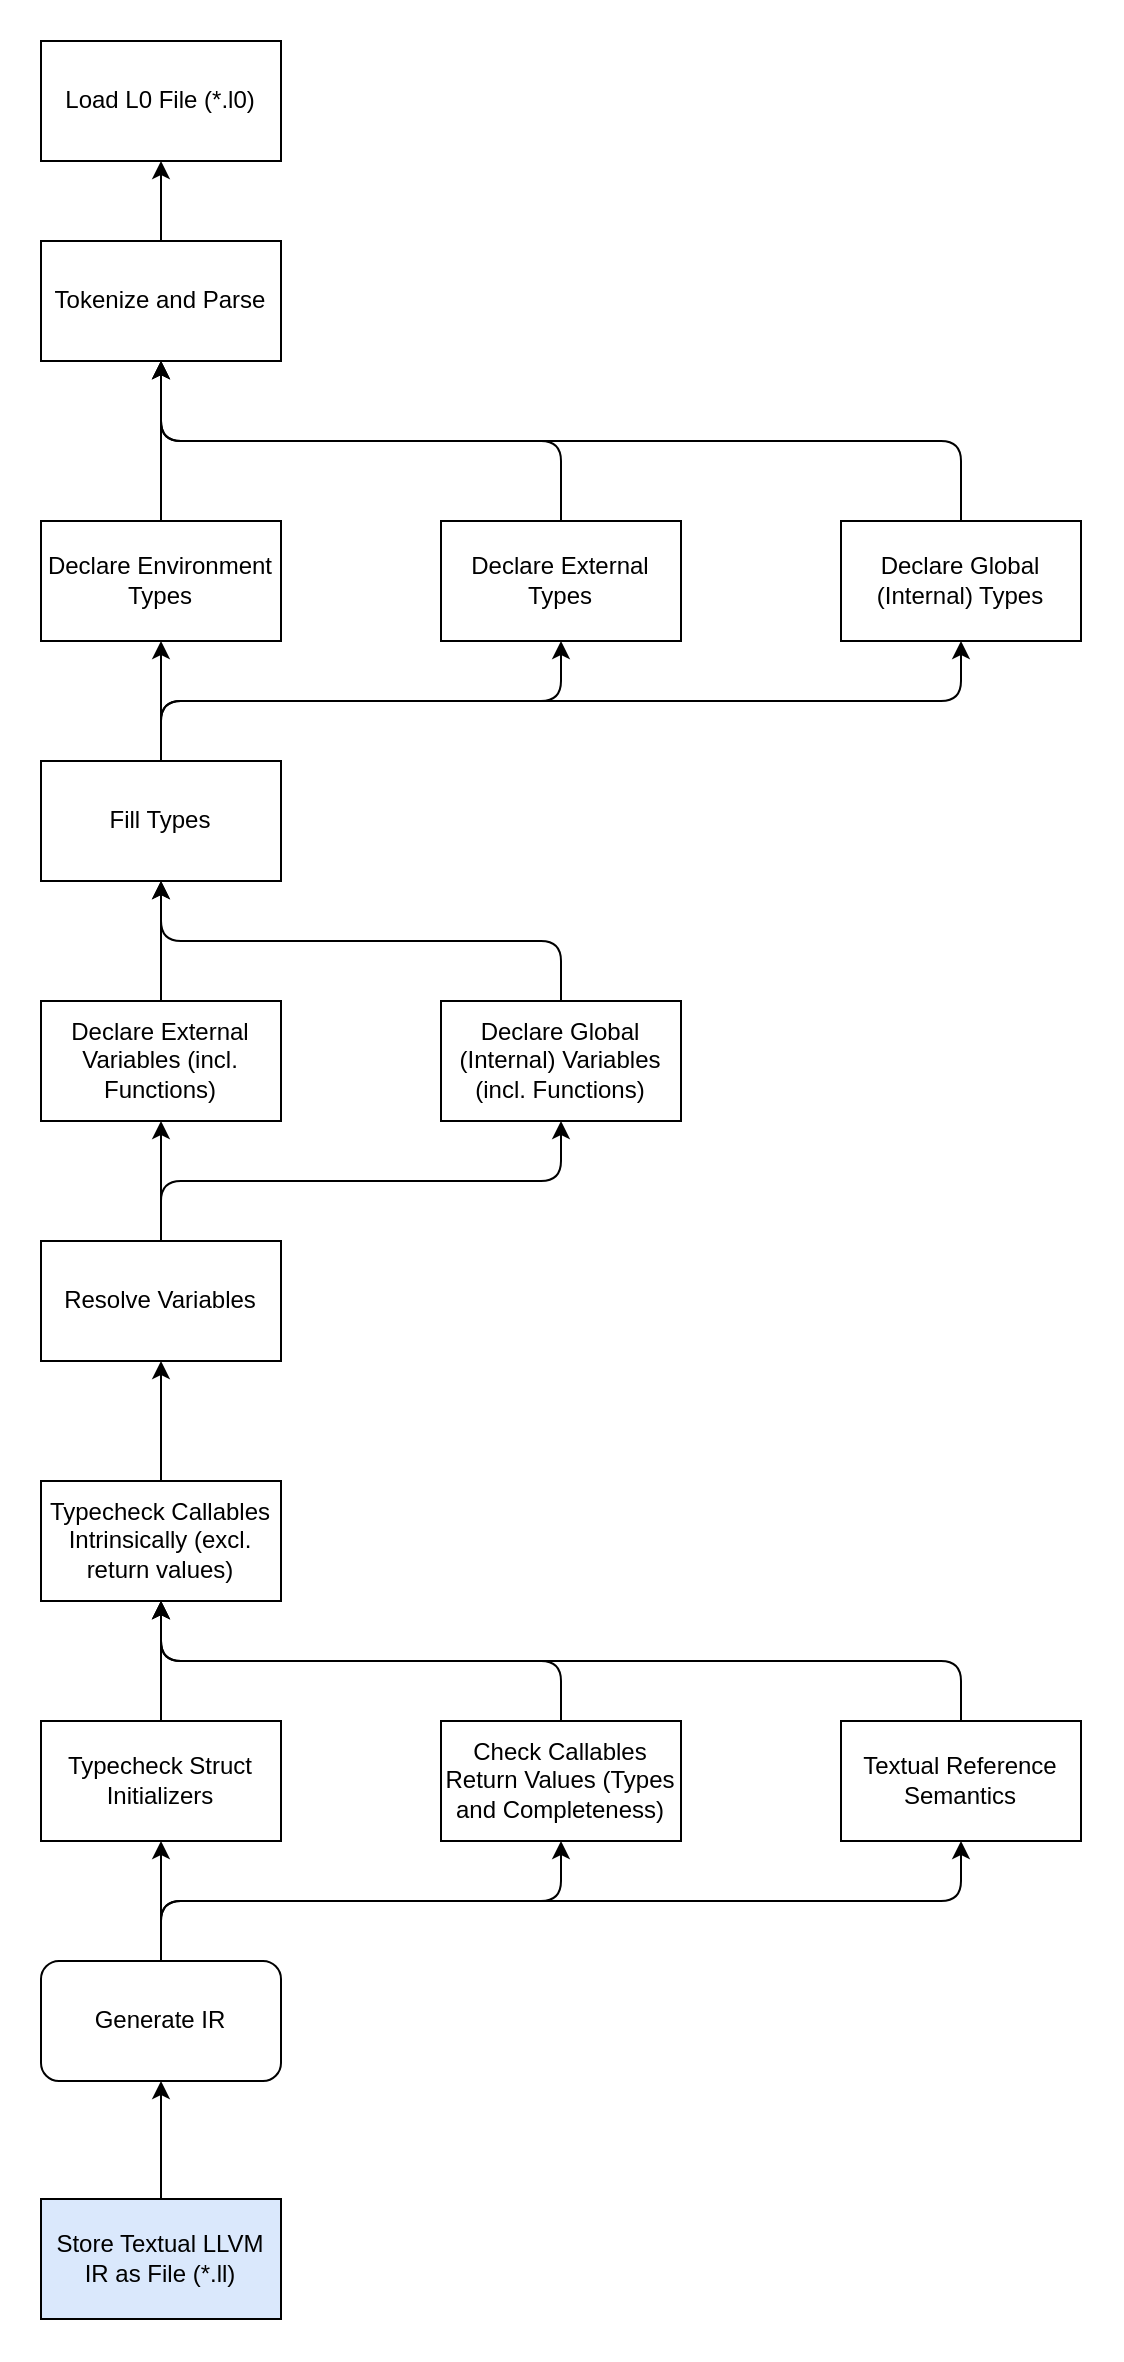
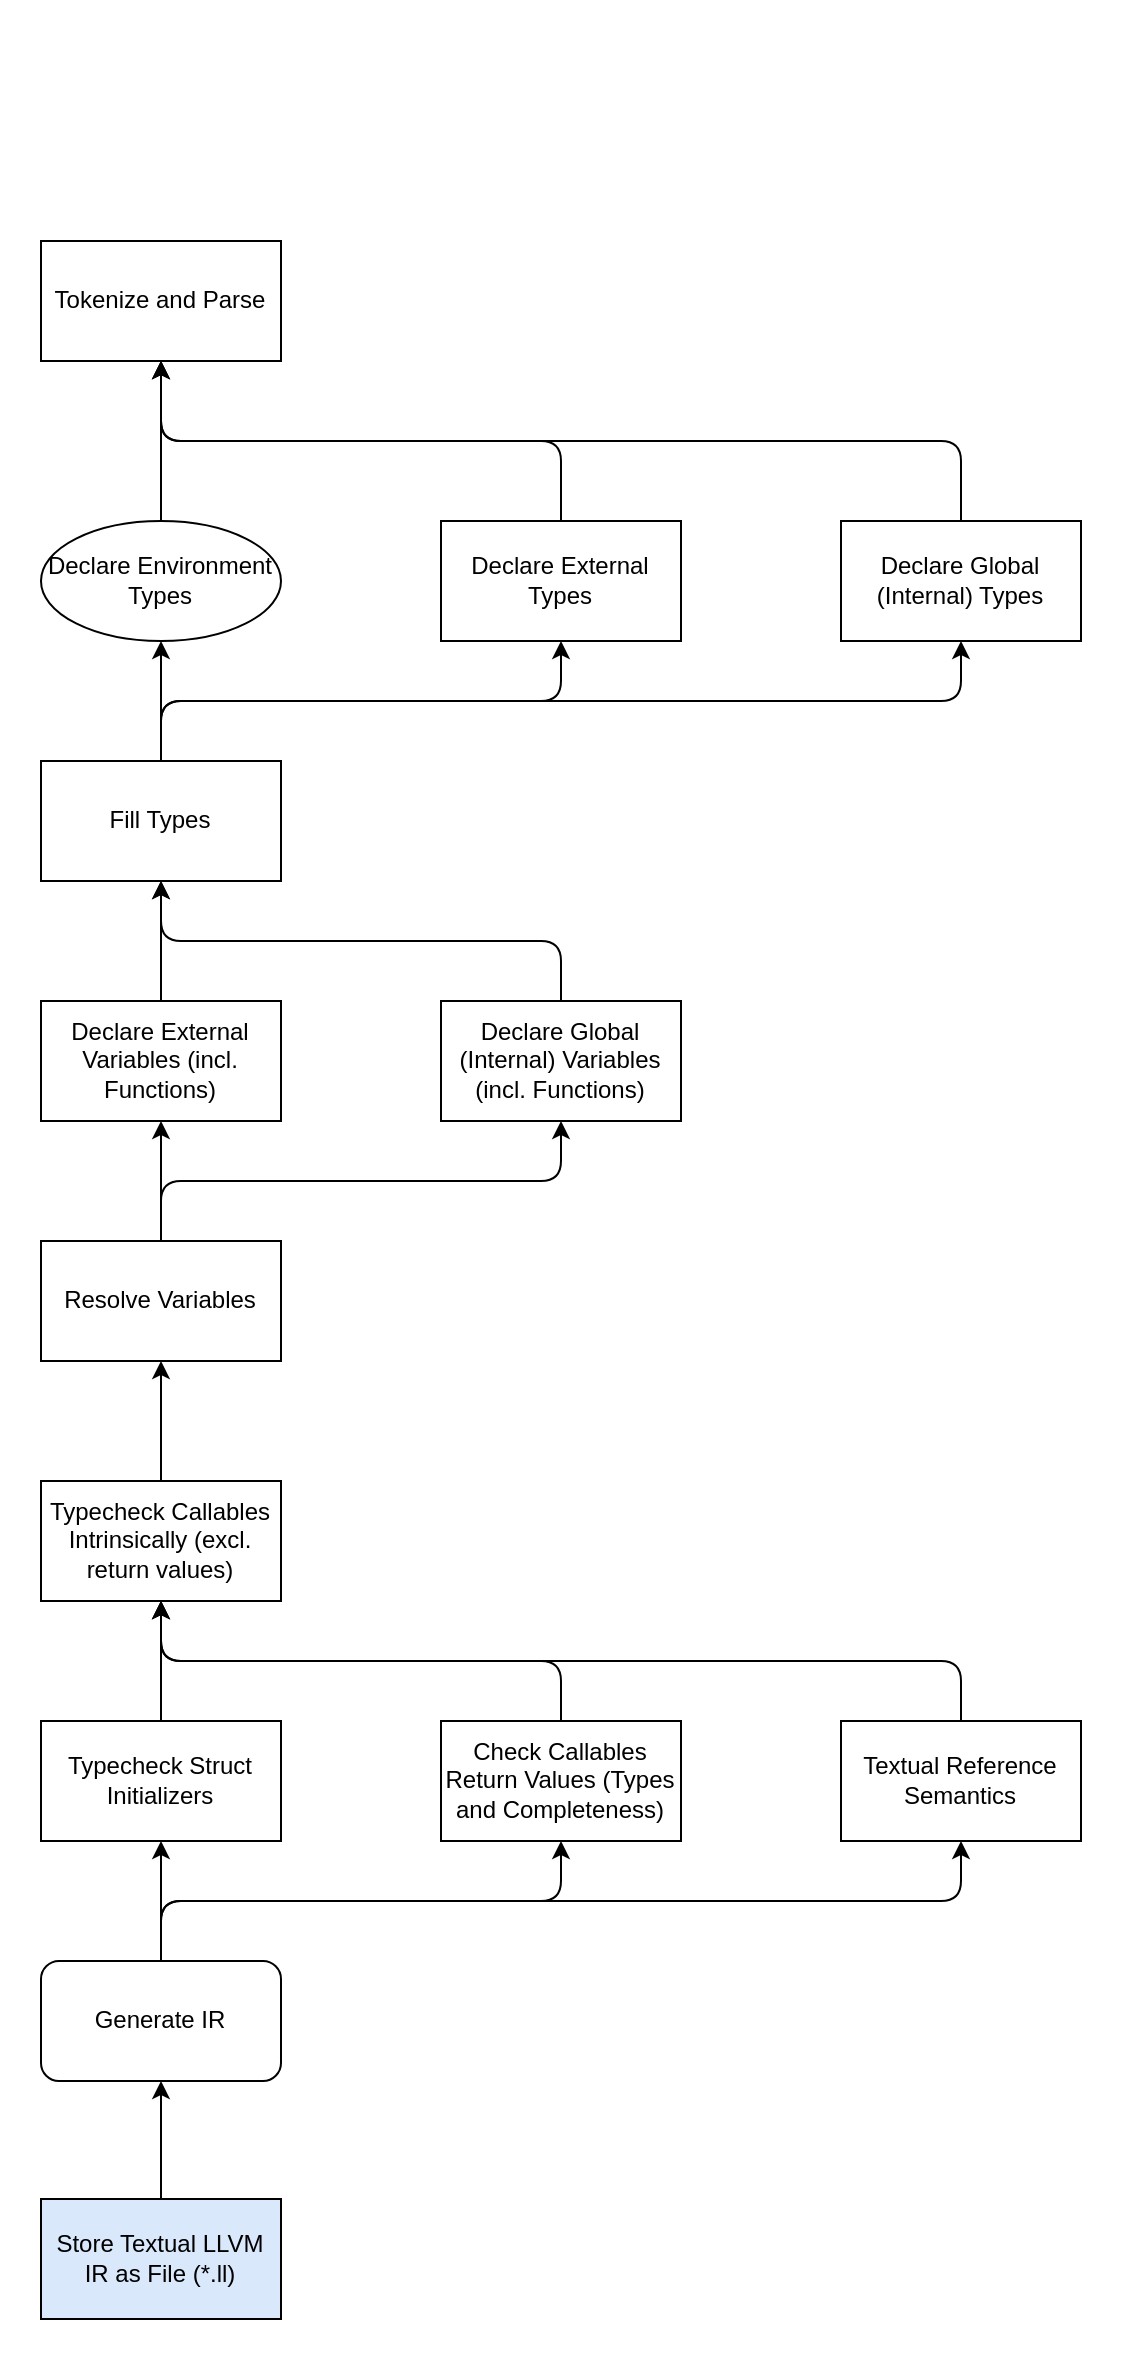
node "Load L0 File (*.l0)": removed
edge "Tokenize and Parse" -> "Load L0 File (*.l0)": removed
node "Declare Environment Types": shape rectangle -> ellipse
